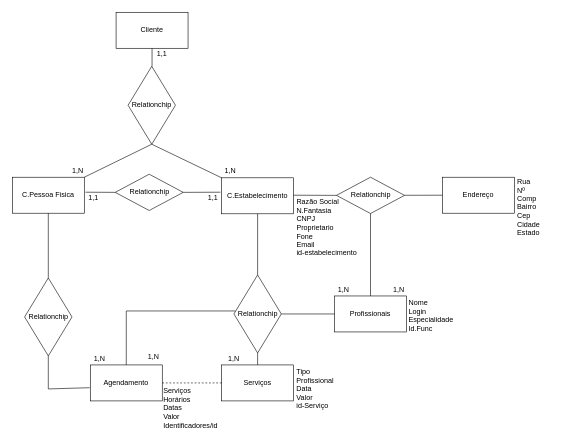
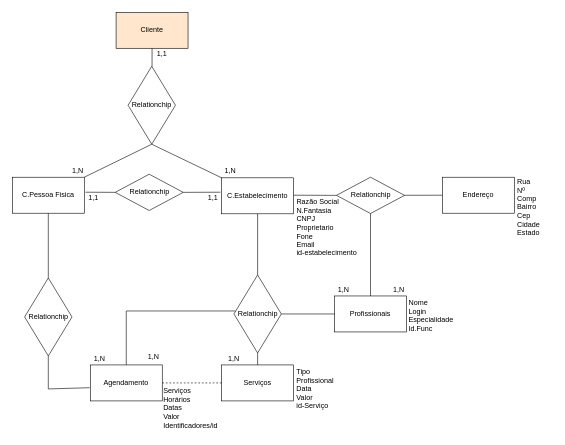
node "Cliente": fillcolor #ffffff -> #ffe6cc
